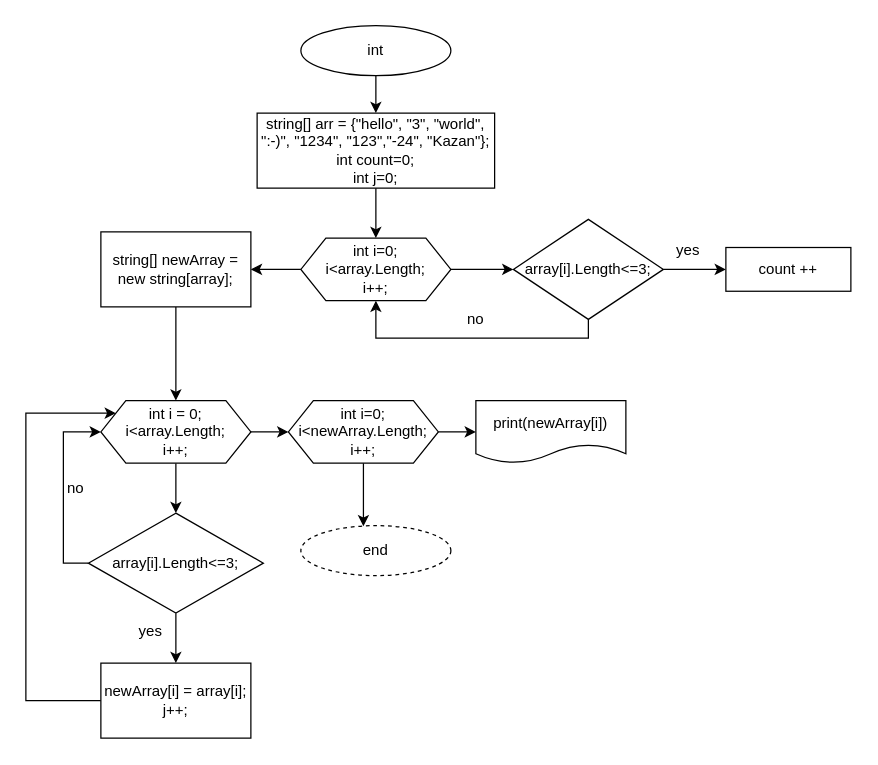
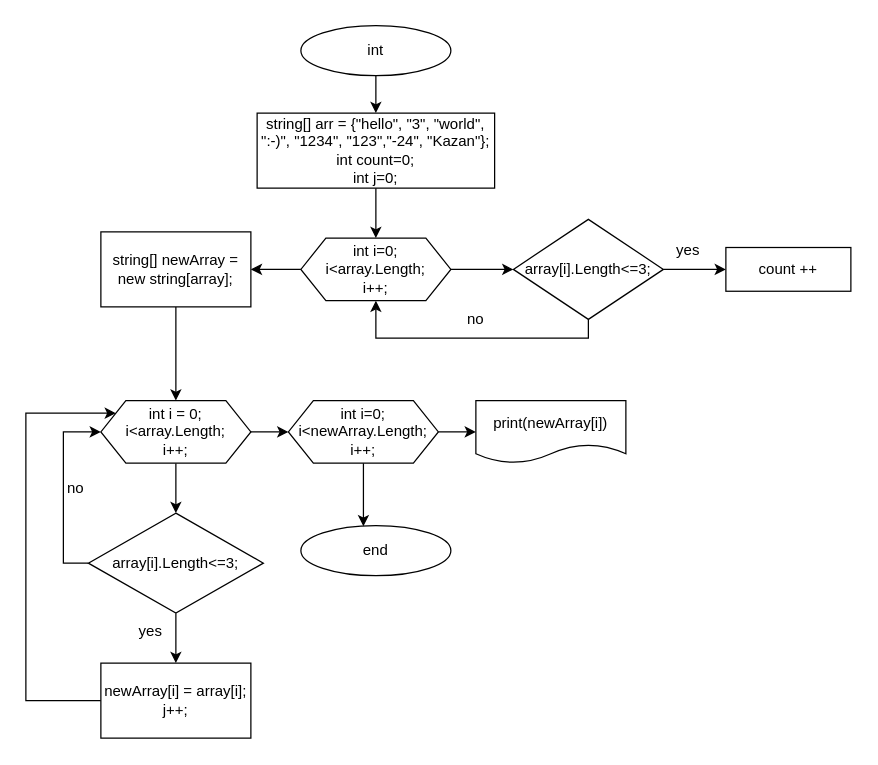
node "end": style dashed -> solid
